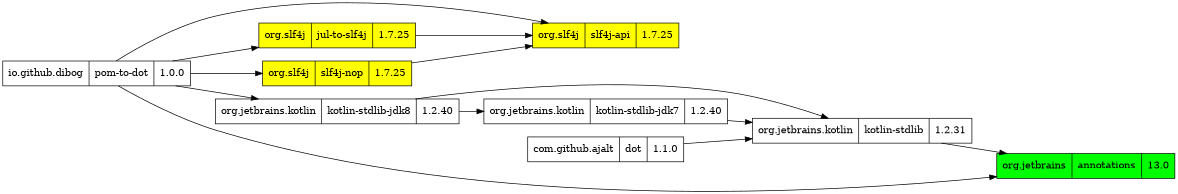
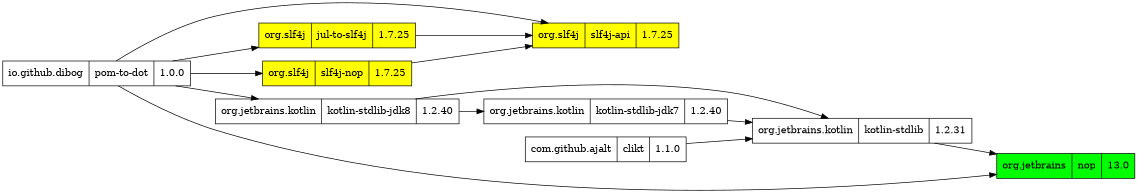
node "com.github.ajalt": text "dot" -> "clikt"
node "org.jetbrains": text "annotations" -> "nop"
